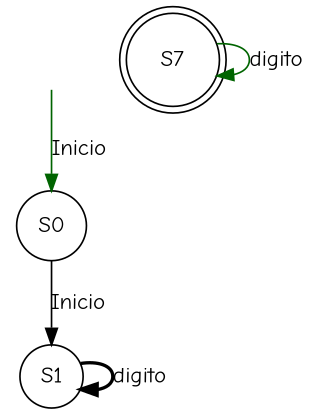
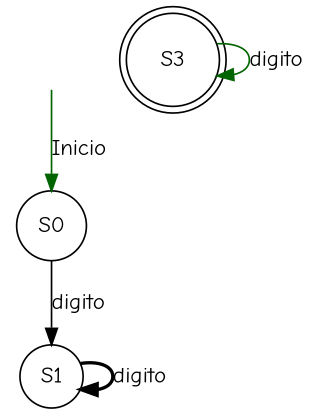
node "S7": label "S7" -> "S3"
edge "S0" -> "S1": label "Inicio" -> "digito"
